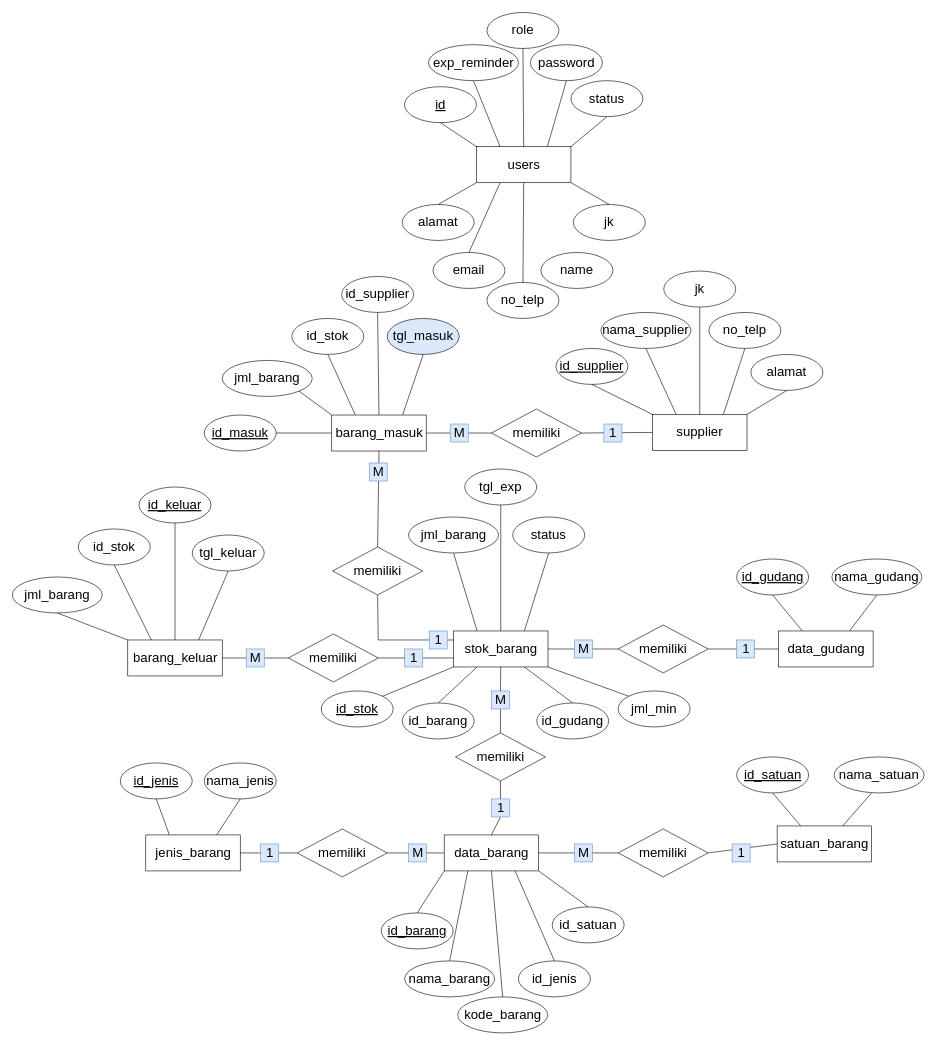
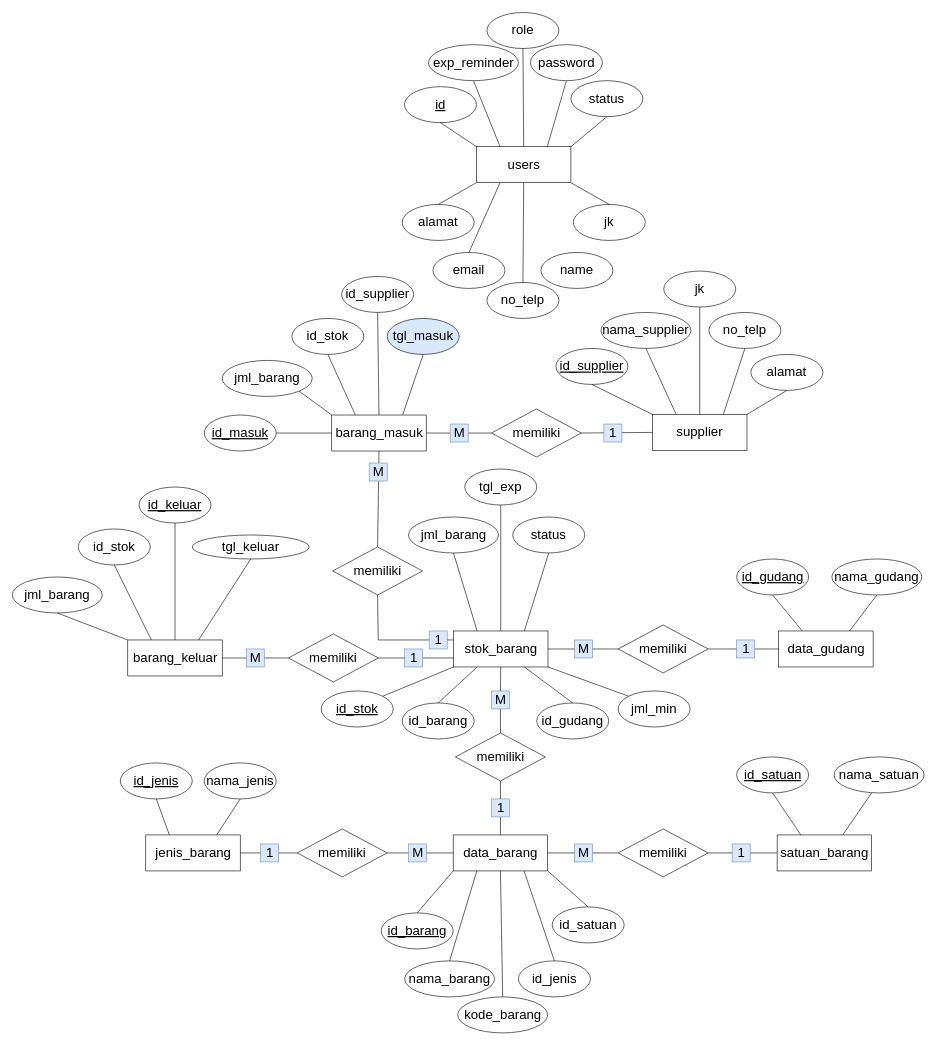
node "tgl_keluar": size 72x36 -> 117x24
node "satuan_barang": moved (825, 844) -> (825, 853)
node "data_barang": moved (492, 853) -> (501, 853)
